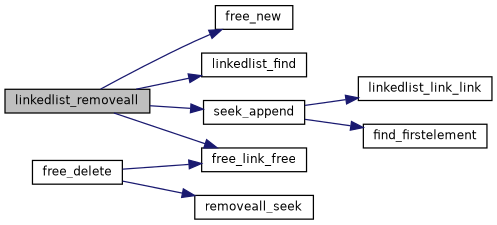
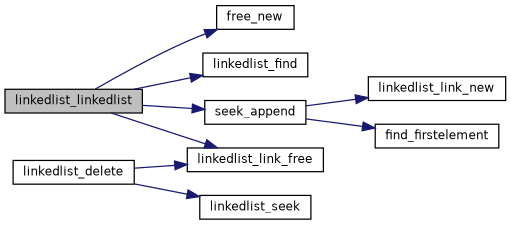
node "linkedlist_link_link": label "linkedlist_link_link" -> "linkedlist_link_new"
node "linkedlist_removeall": label "linkedlist_removeall" -> "linkedlist_linkedlist"
node "free_link_free": label "free_link_free" -> "linkedlist_link_free"
node "free_delete": label "free_delete" -> "linkedlist_delete"
node "removeall_seek": label "removeall_seek" -> "linkedlist_seek"
